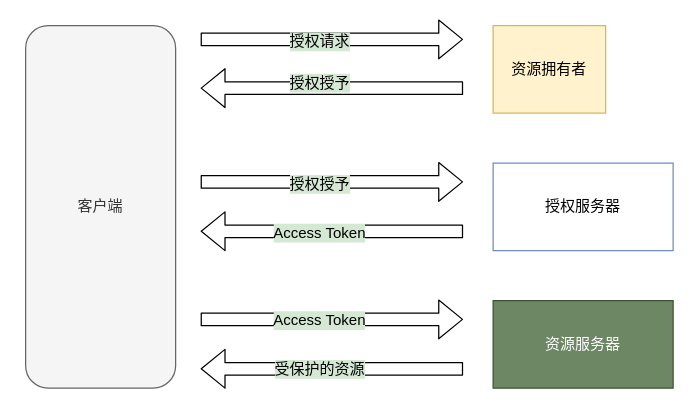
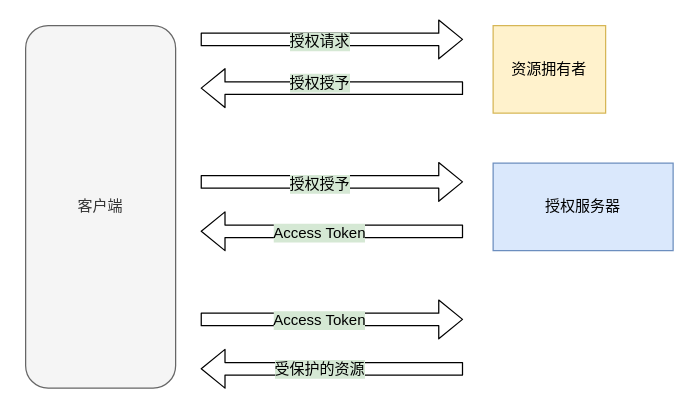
node "授权服务器": fillcolor #ffffff -> #dae8fc
node "资源服务器": removed
